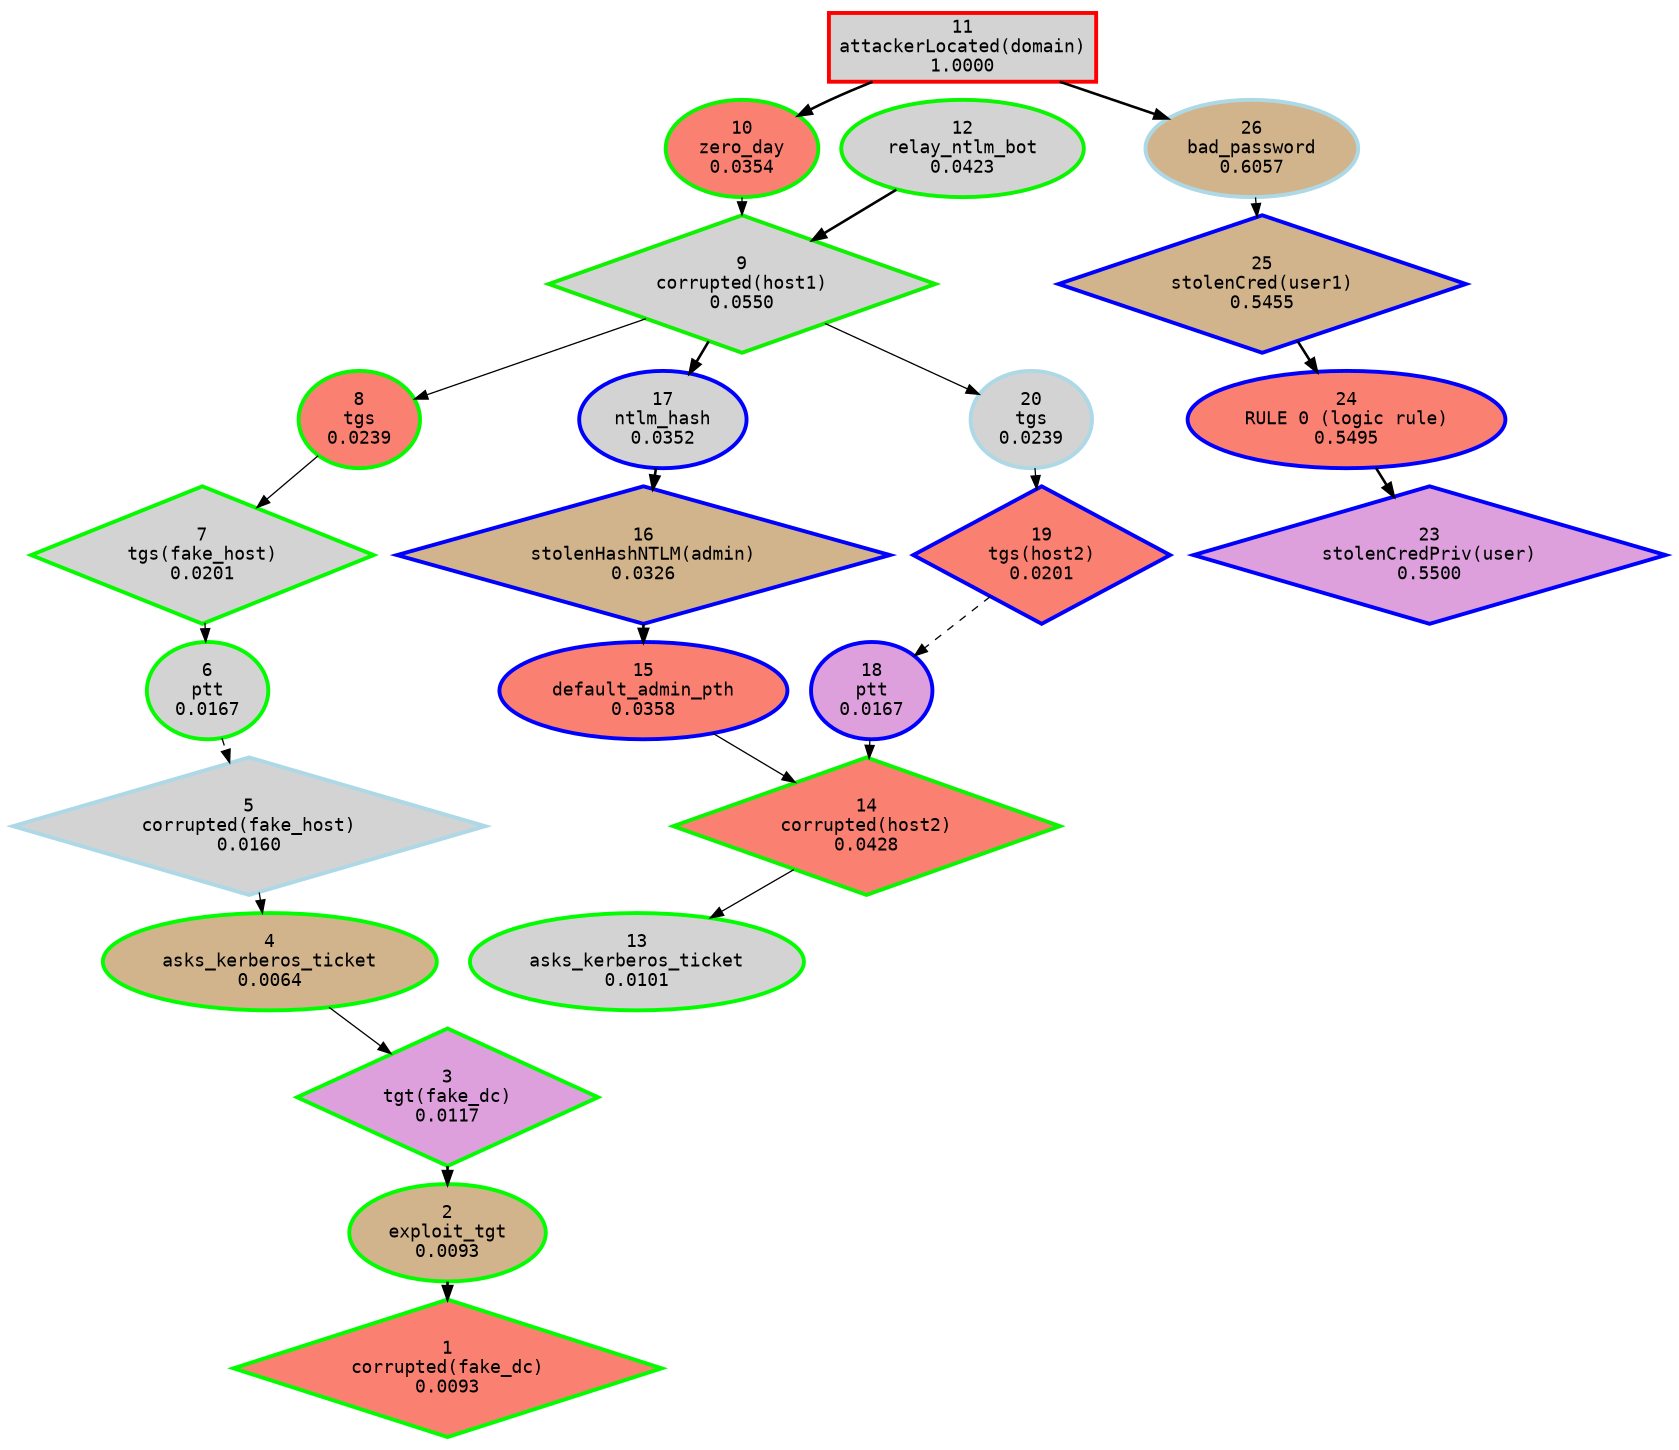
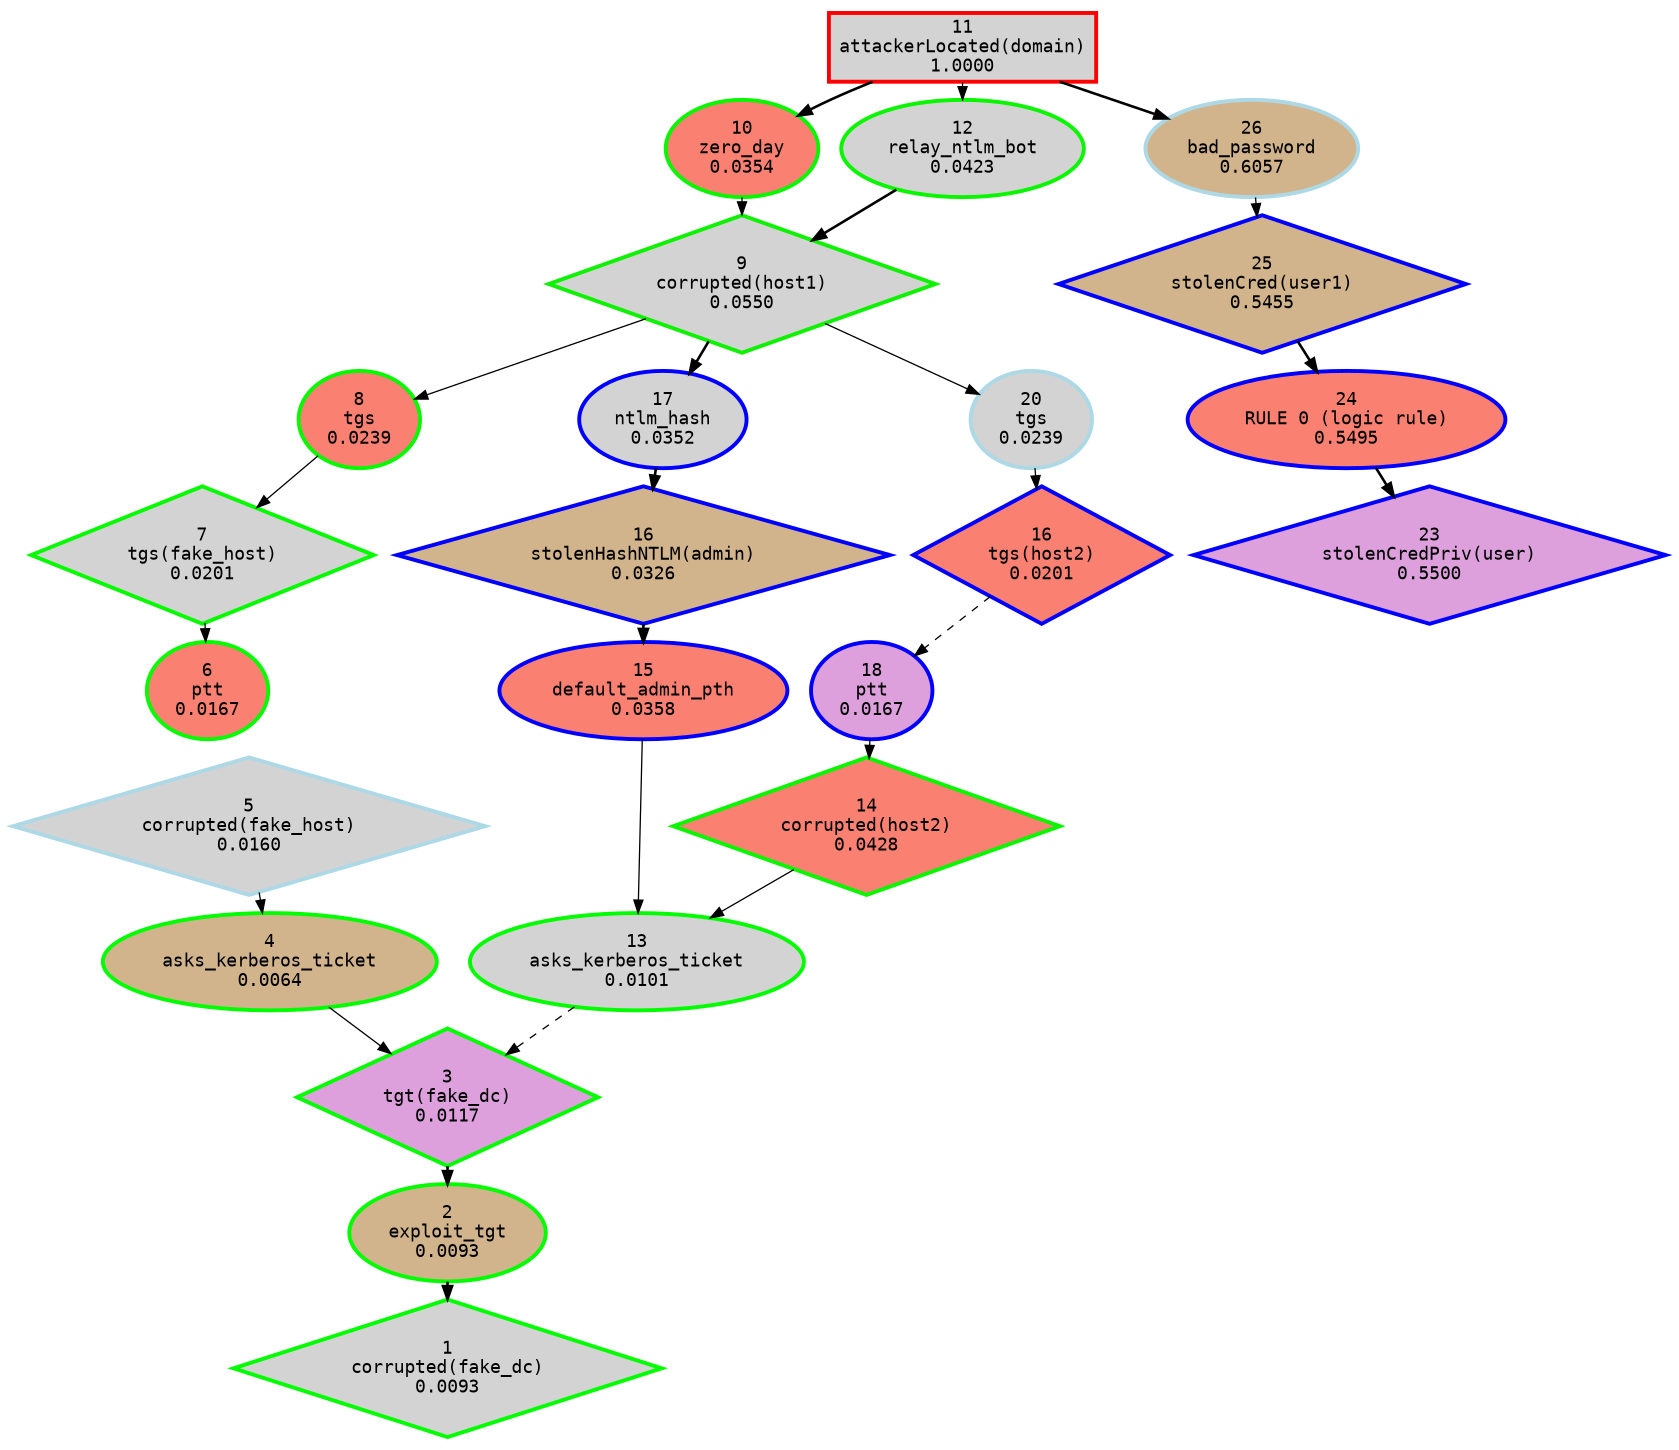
edge "11 attackerLocated(domain) 1.0000" -> "12 relay_ntlm_bot 0.0423": added
node "19 tgs(host2) 0.0201": label "19 tgs(host2) 0.0201" -> "16 tgs(host2) 0.0201"
node "6 ptt 0.0167": fillcolor lightgrey -> salmon
edge "6 ptt 0.0167" -> "5 corrupted(fake_host) 0.0160": removed
edge "15 default_admin_pth 0.0358" -> "14 corrupted(host2) 0.0428": now "15 default_admin_pth 0.0358" -> "13 asks_kerberos_ticket 0.0101"
edge "13 asks_kerberos_ticket 0.0101" -> "3 tgt(fake_dc) 0.0117": added
node "1 corrupted(fake_dc) 0.0093": fillcolor salmon -> lightgrey
